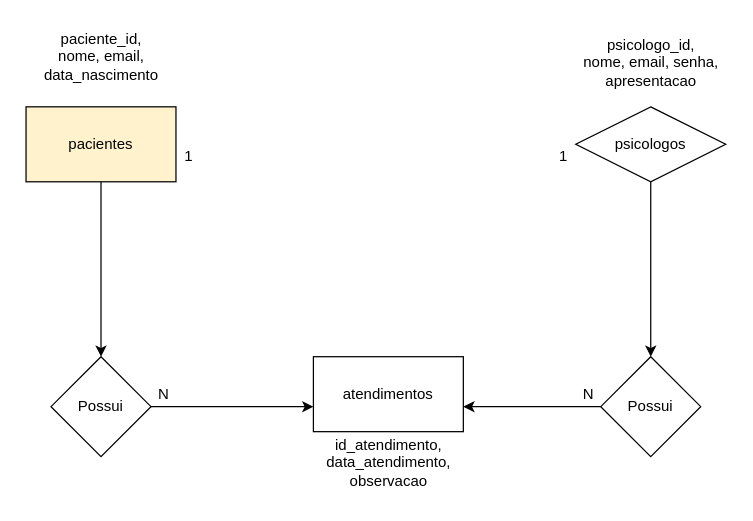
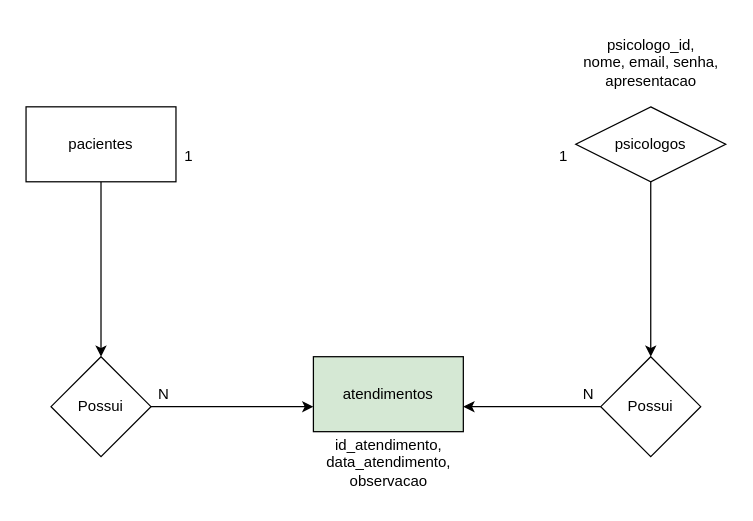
node "paciente_id, nome, email, data_nascimento": removed
node "pacientes": fillcolor #fff2cc -> #ffffff
node "atendimentos": fillcolor #ffffff -> #d5e8d4
